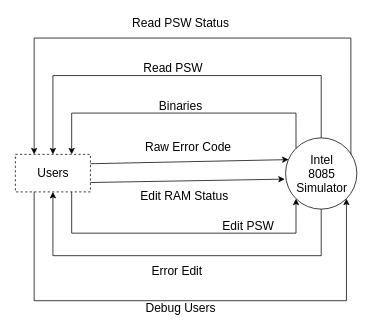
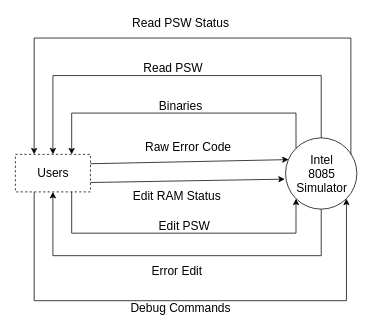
node "Edit RAM Status": moved (184, 195) -> (177, 195)
node "Edit PSW": moved (248, 225) -> (184, 225)
node "Debug Users": label "Debug Users" -> "Debug Commands"
